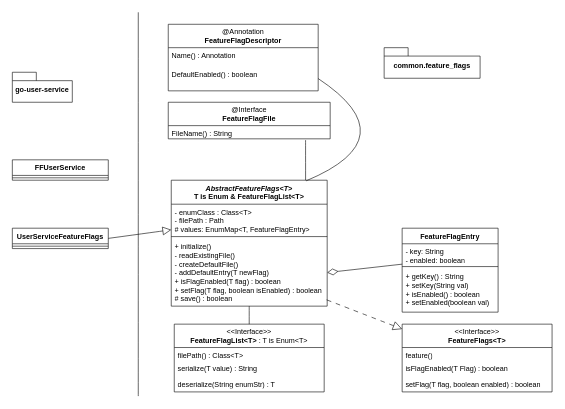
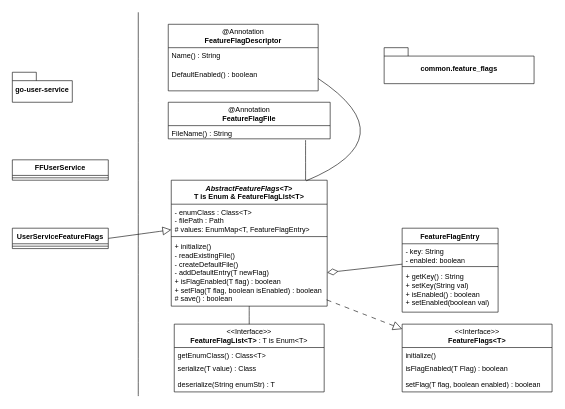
node "Name() : Annotation": label "Name() : Annotation" -> "Name() : String"
node "common.feature_flags": size 96x31 -> 150x36
node "@Interface FeatureFlagFile": label "@Interface FeatureFlagFile" -> "@Annotation FeatureFlagFile"
node "filePath() : Class<T>": label "filePath() : Class<T>" -> "getEnumClass() : Class<T>"
node "feature()": label "feature()" -> "initialize()"
node "serialize(T value) : String": label "serialize(T value) : String" -> "serialize(T value) : Class"
